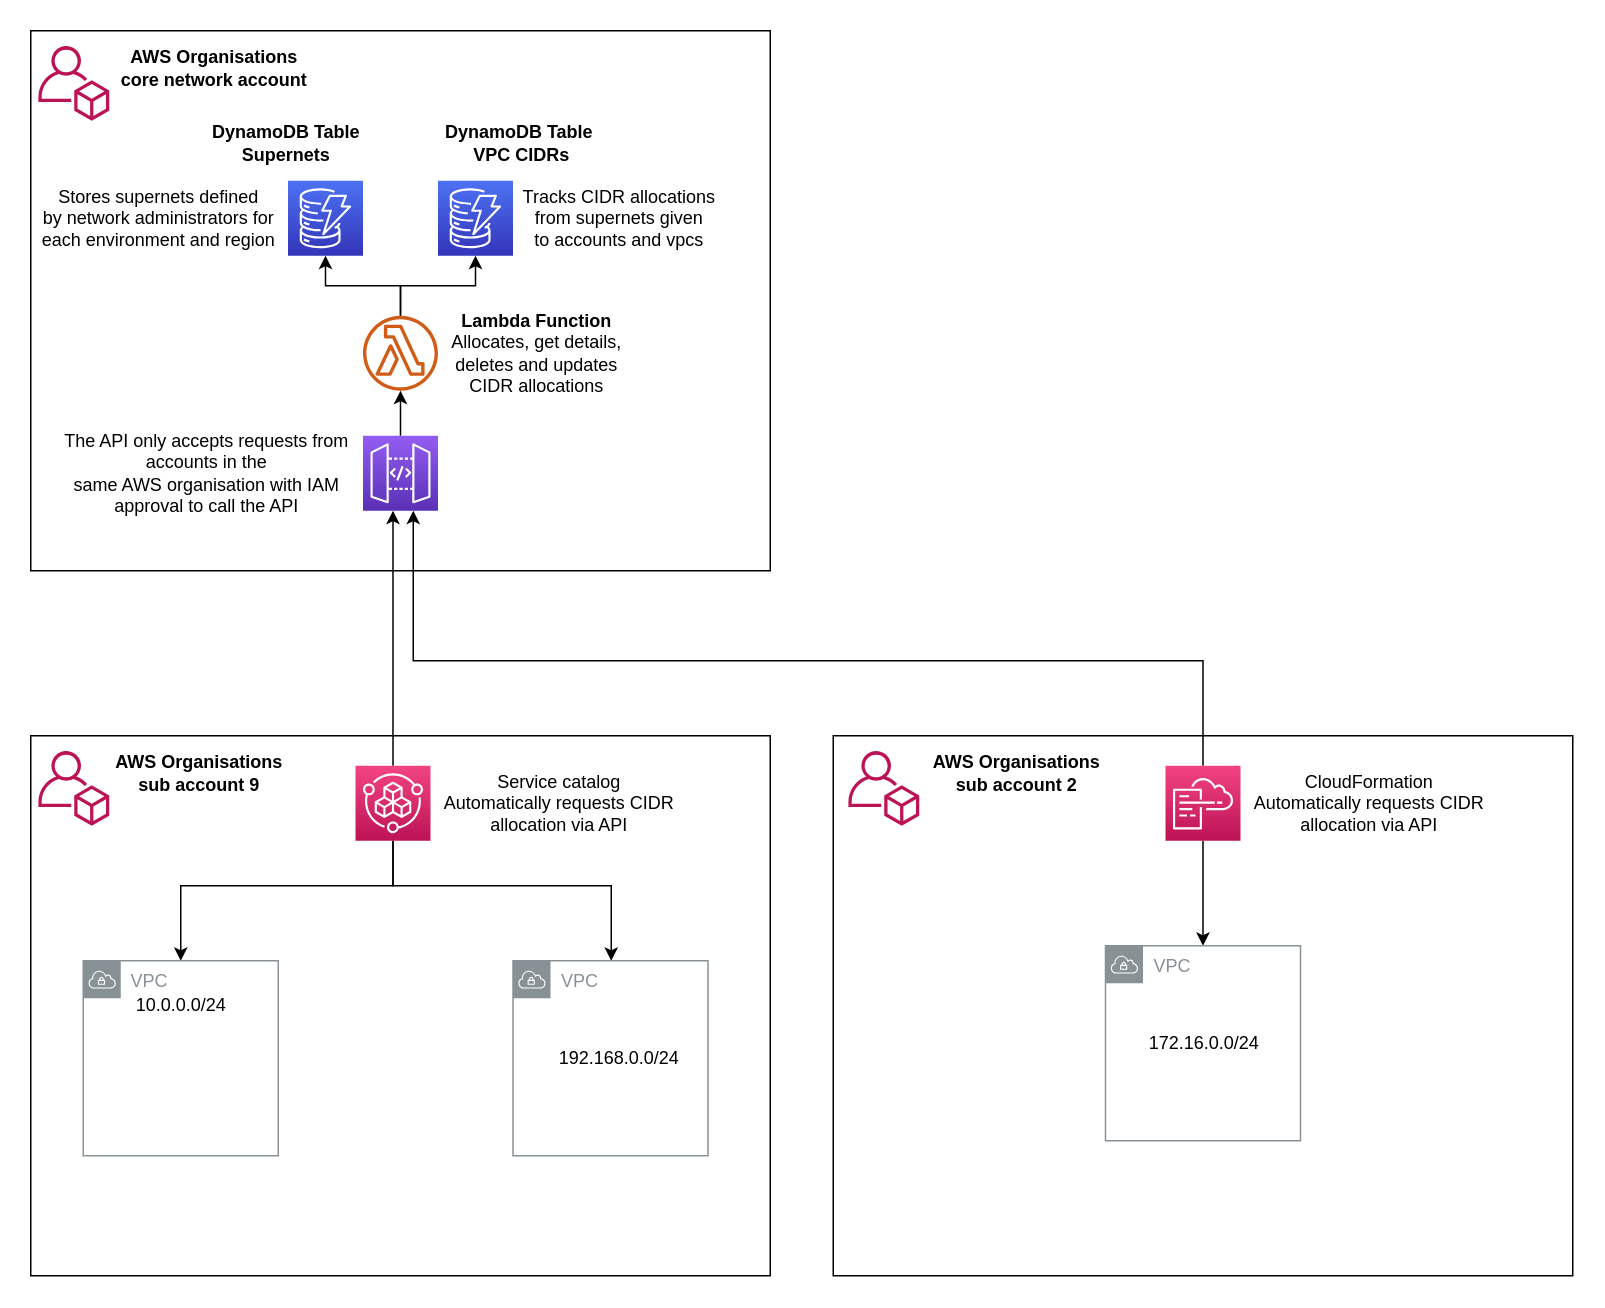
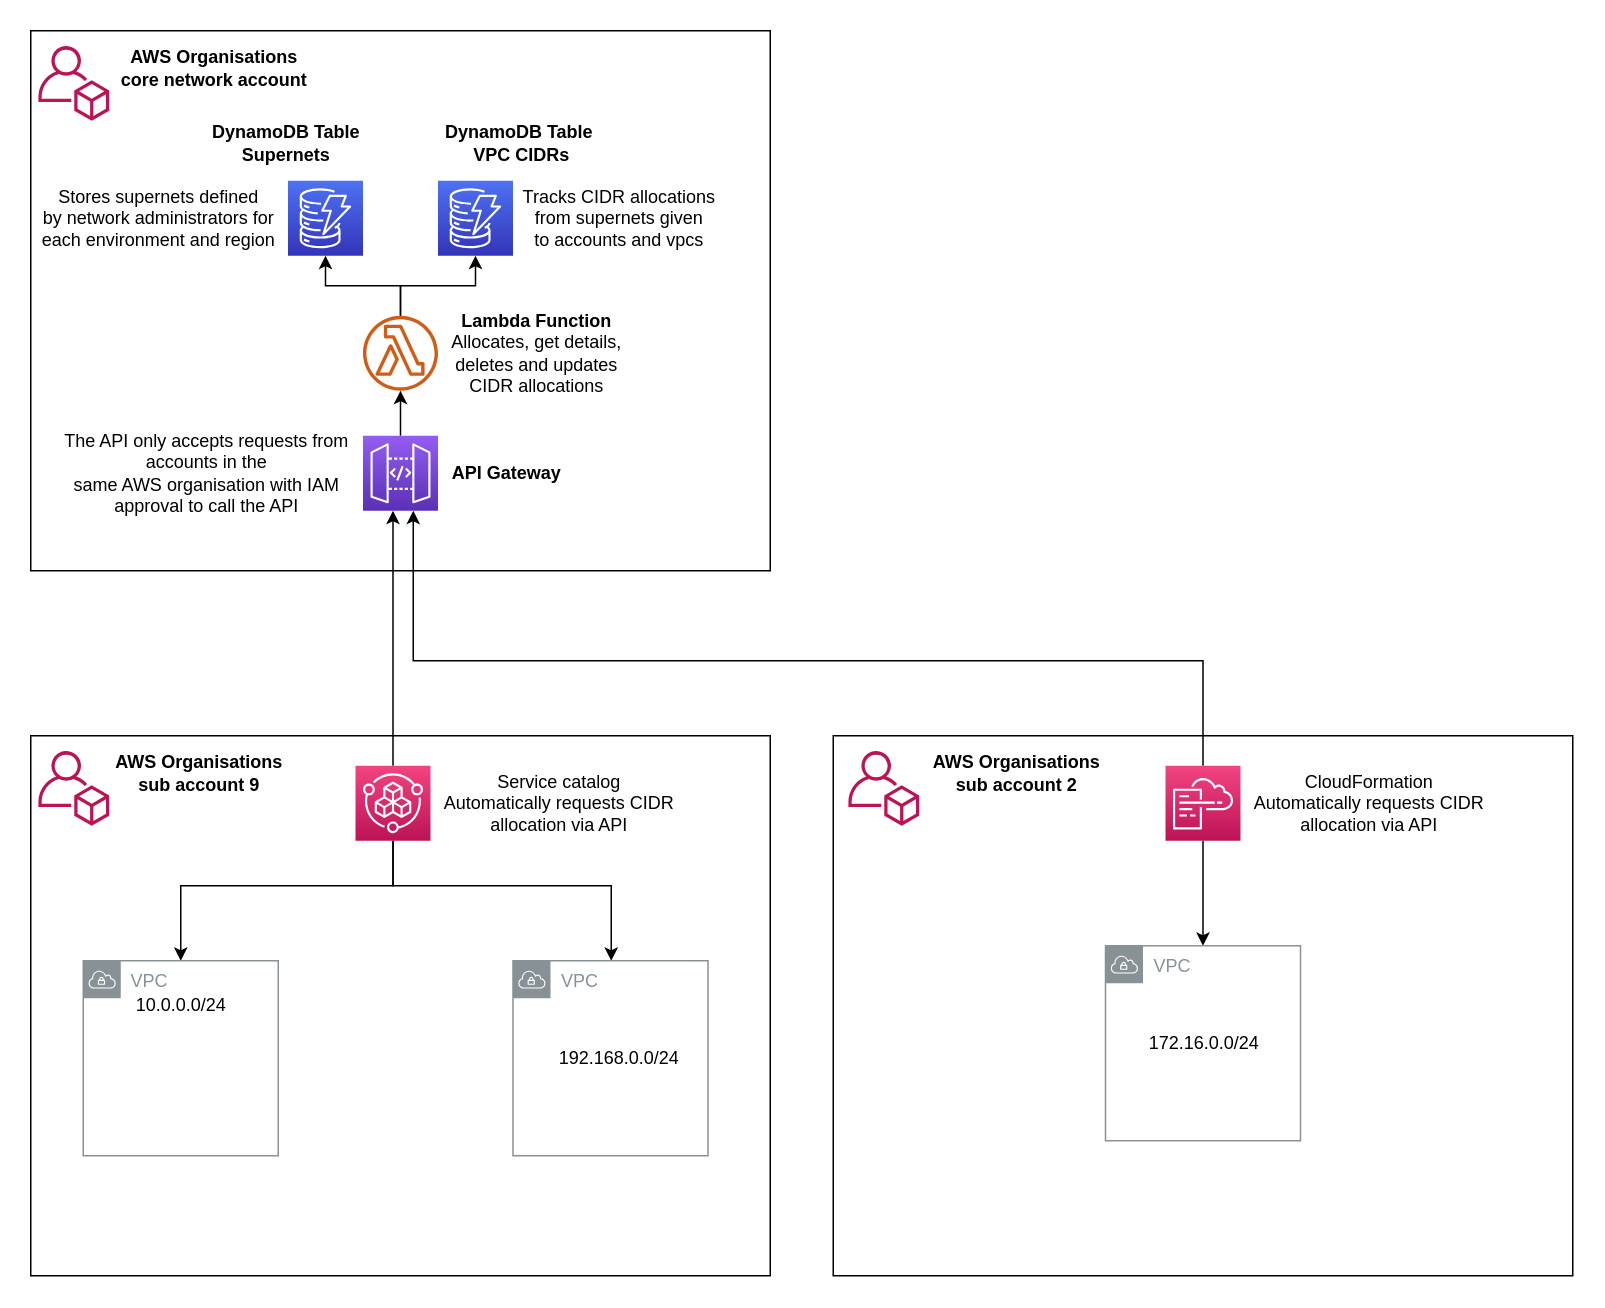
node "API Gateway": added
